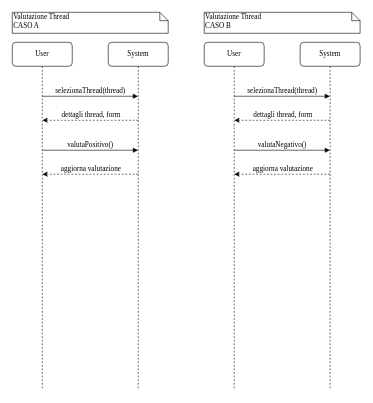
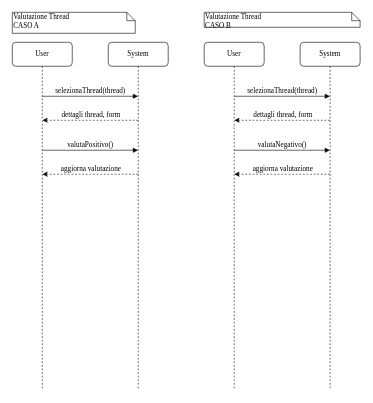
node "Valutazione Thread CASO A": size 156x21 -> 123x21
node "Valutazione Thread CASO B": size 156x21 -> 156x15
